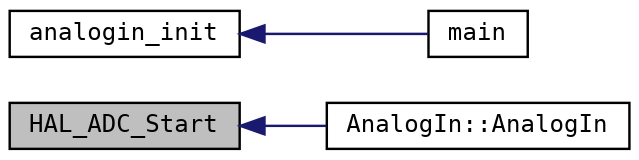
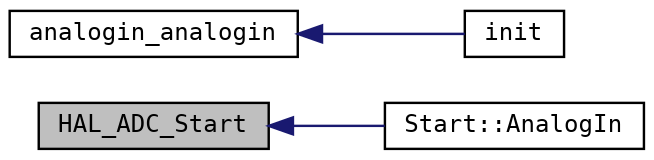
node "analogin_init": label "analogin_init" -> "analogin_analogin"
node "main": label "main" -> "init"
node "AnalogIn::AnalogIn": label "AnalogIn::AnalogIn" -> "Start::AnalogIn"
